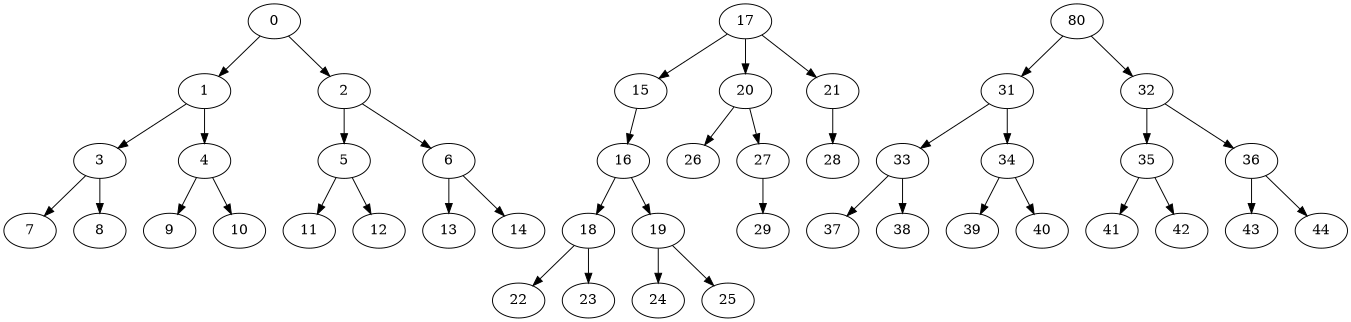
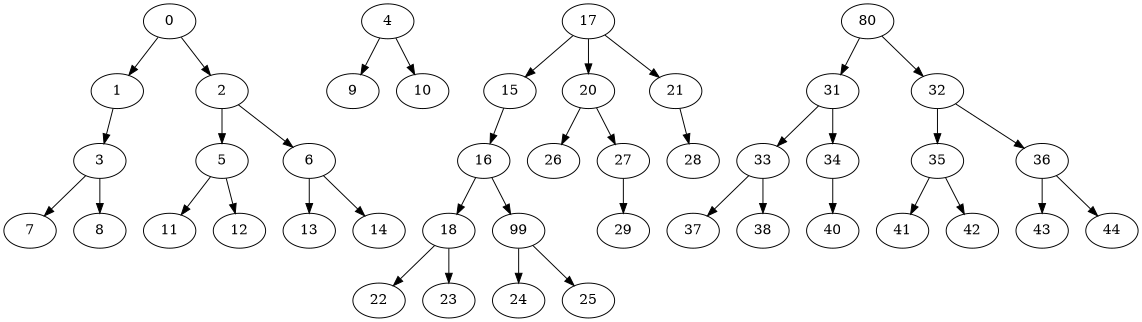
edge "1" -> "4": removed
node "19": label "19" -> "99"
node "39": removed
